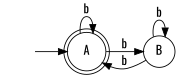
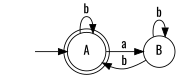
edge "A" -> "B": label "b" -> "a"
